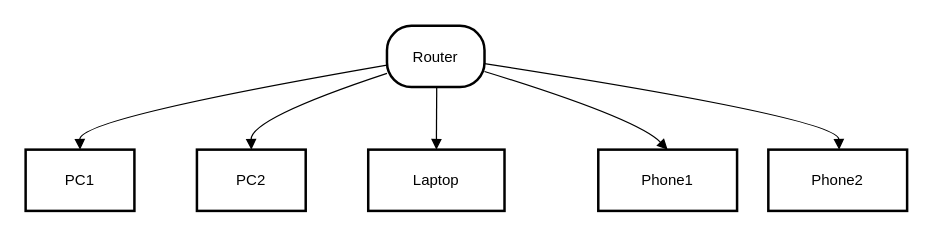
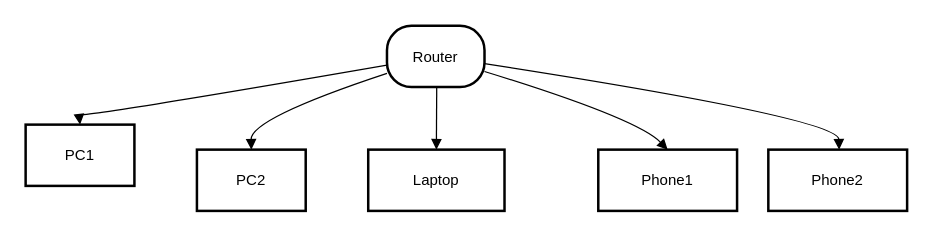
node "PC1": moved (80, 180) -> (80, 155)
